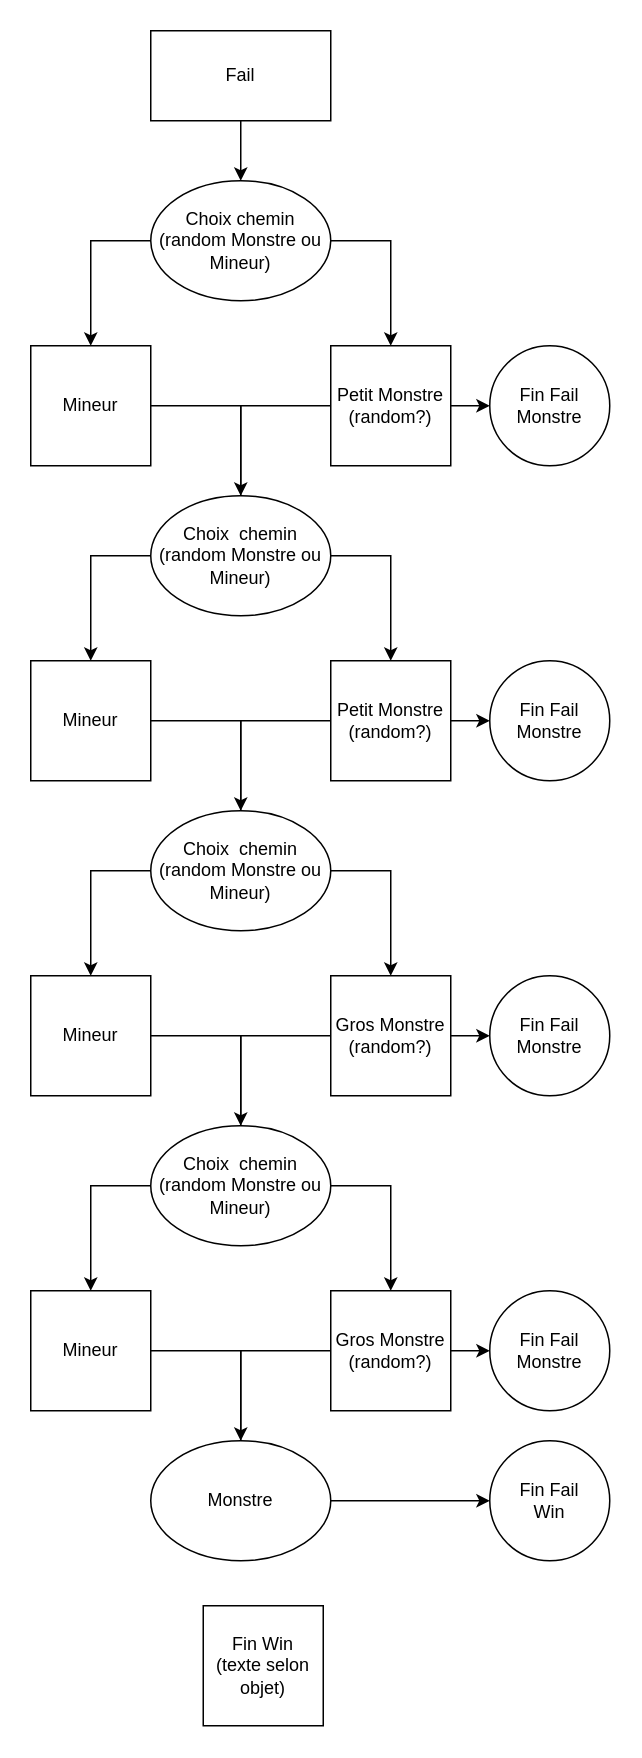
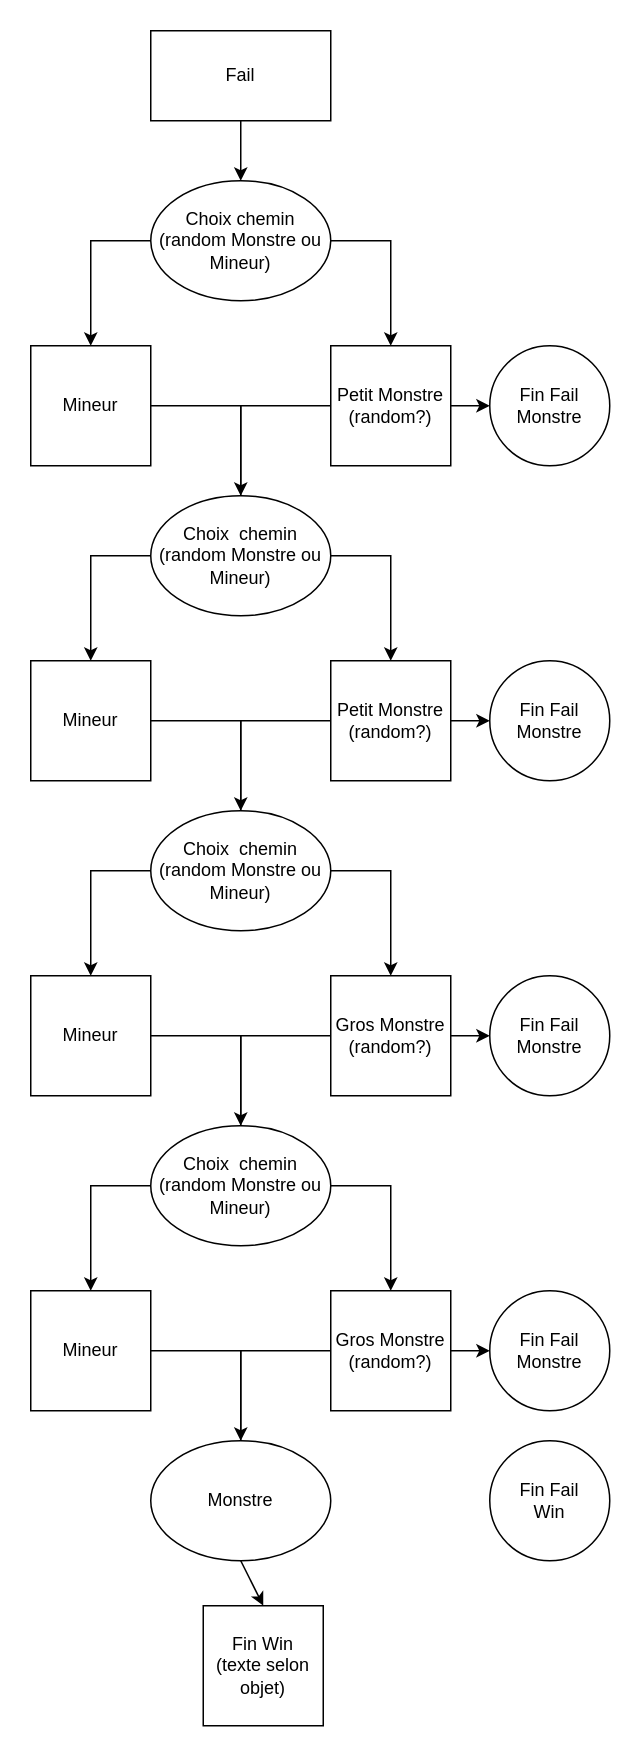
edge "Monstre" -> "Fin Fail Win": removed
edge "Monstre" -> "Fin Win (texte selon objet)": added
